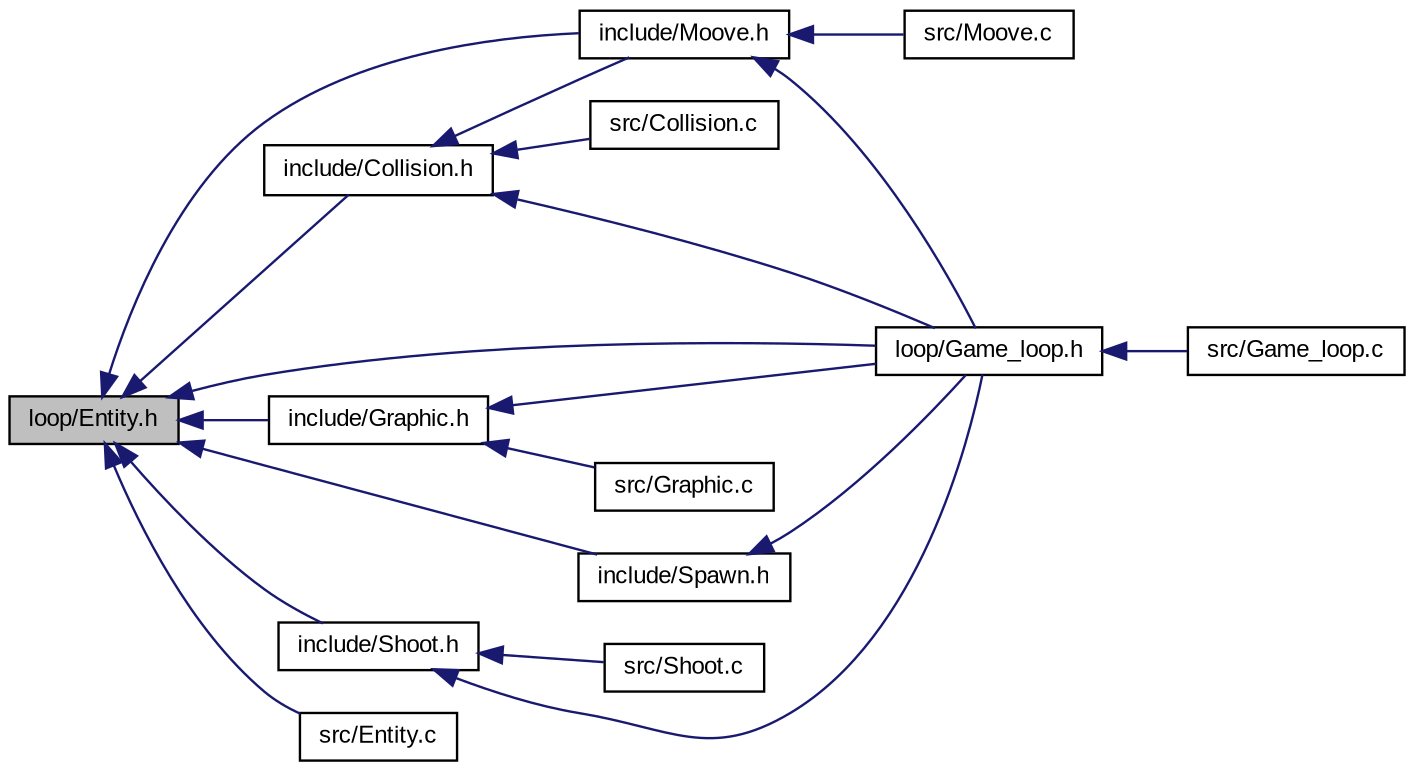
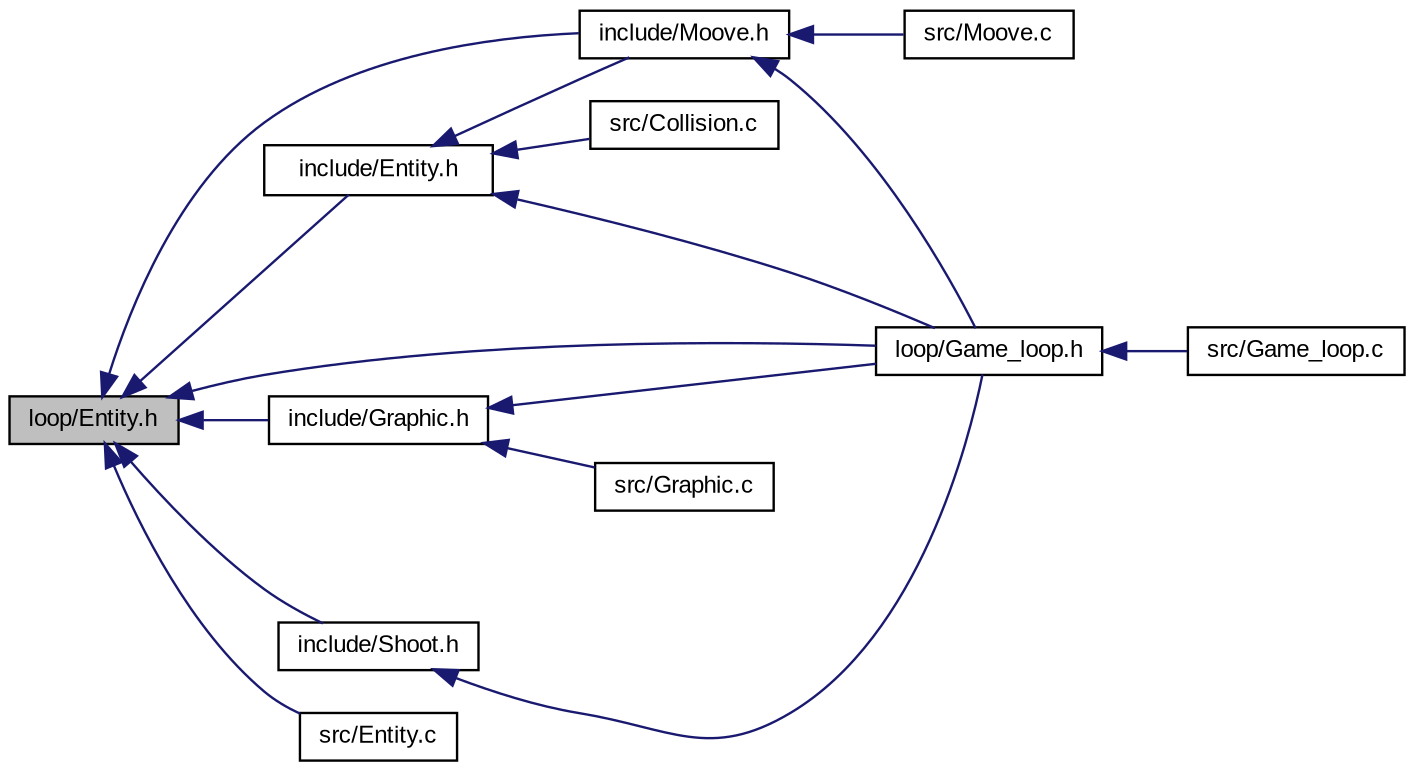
node "include/Collision.h": label "include/Collision.h" -> "include/Entity.h"
node "include/Spawn.h": removed
node "src/Shoot.c": removed
